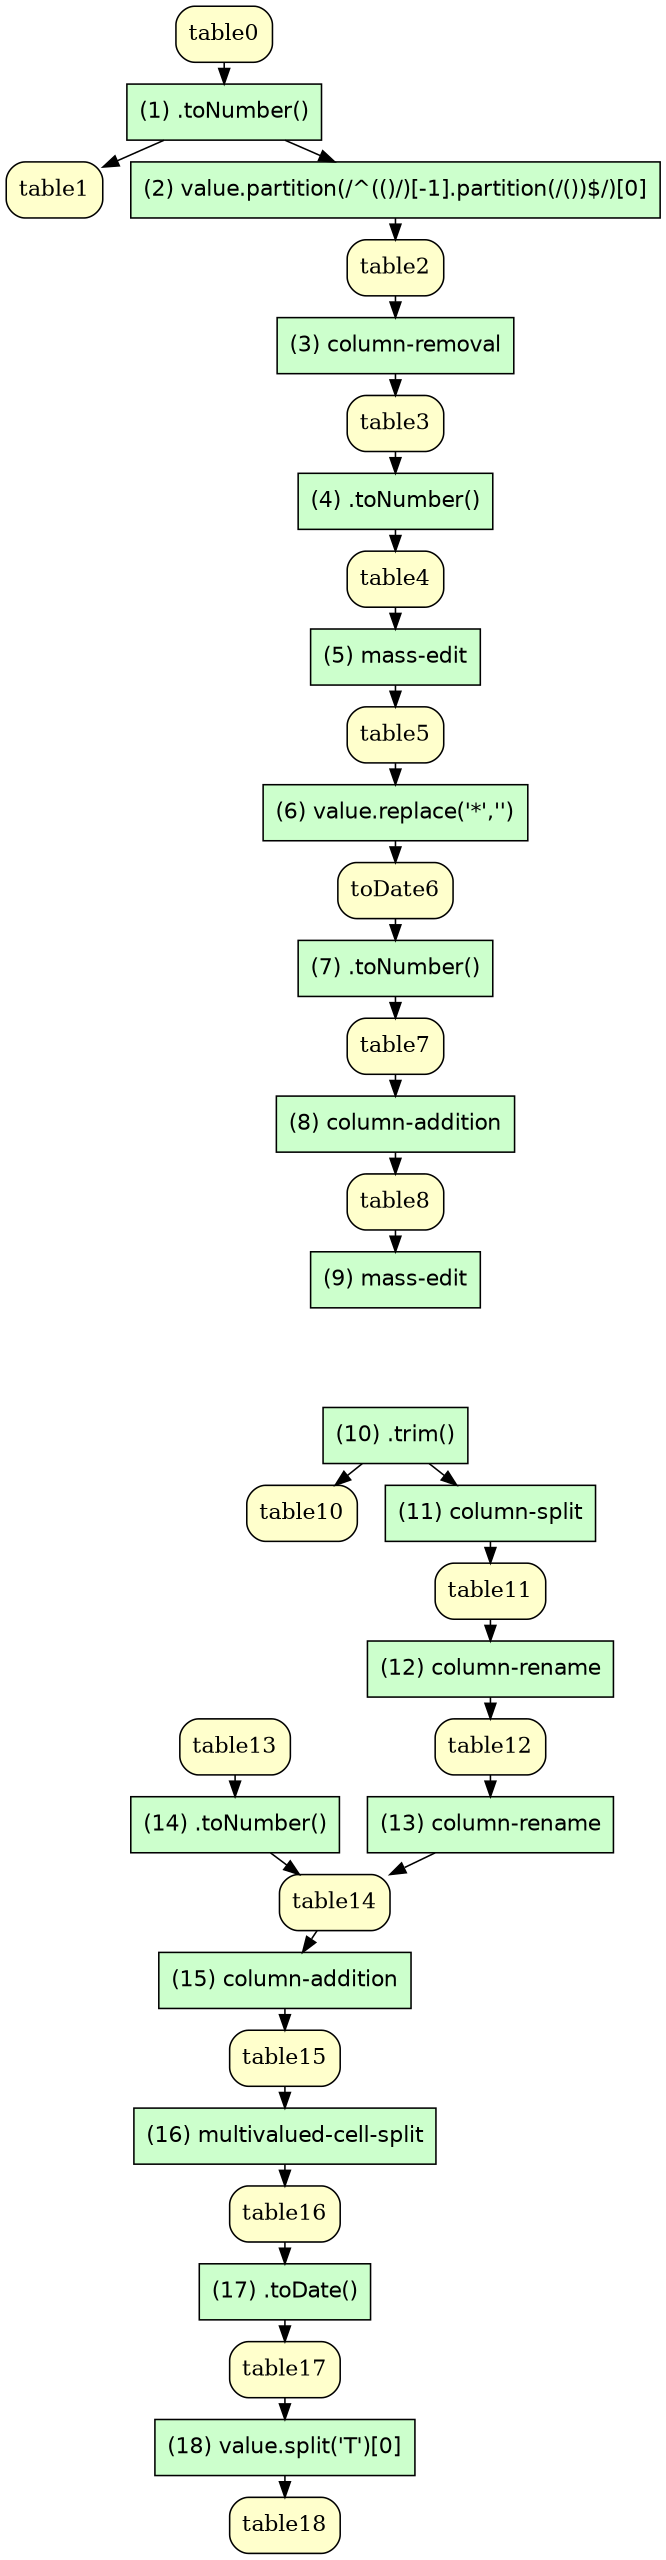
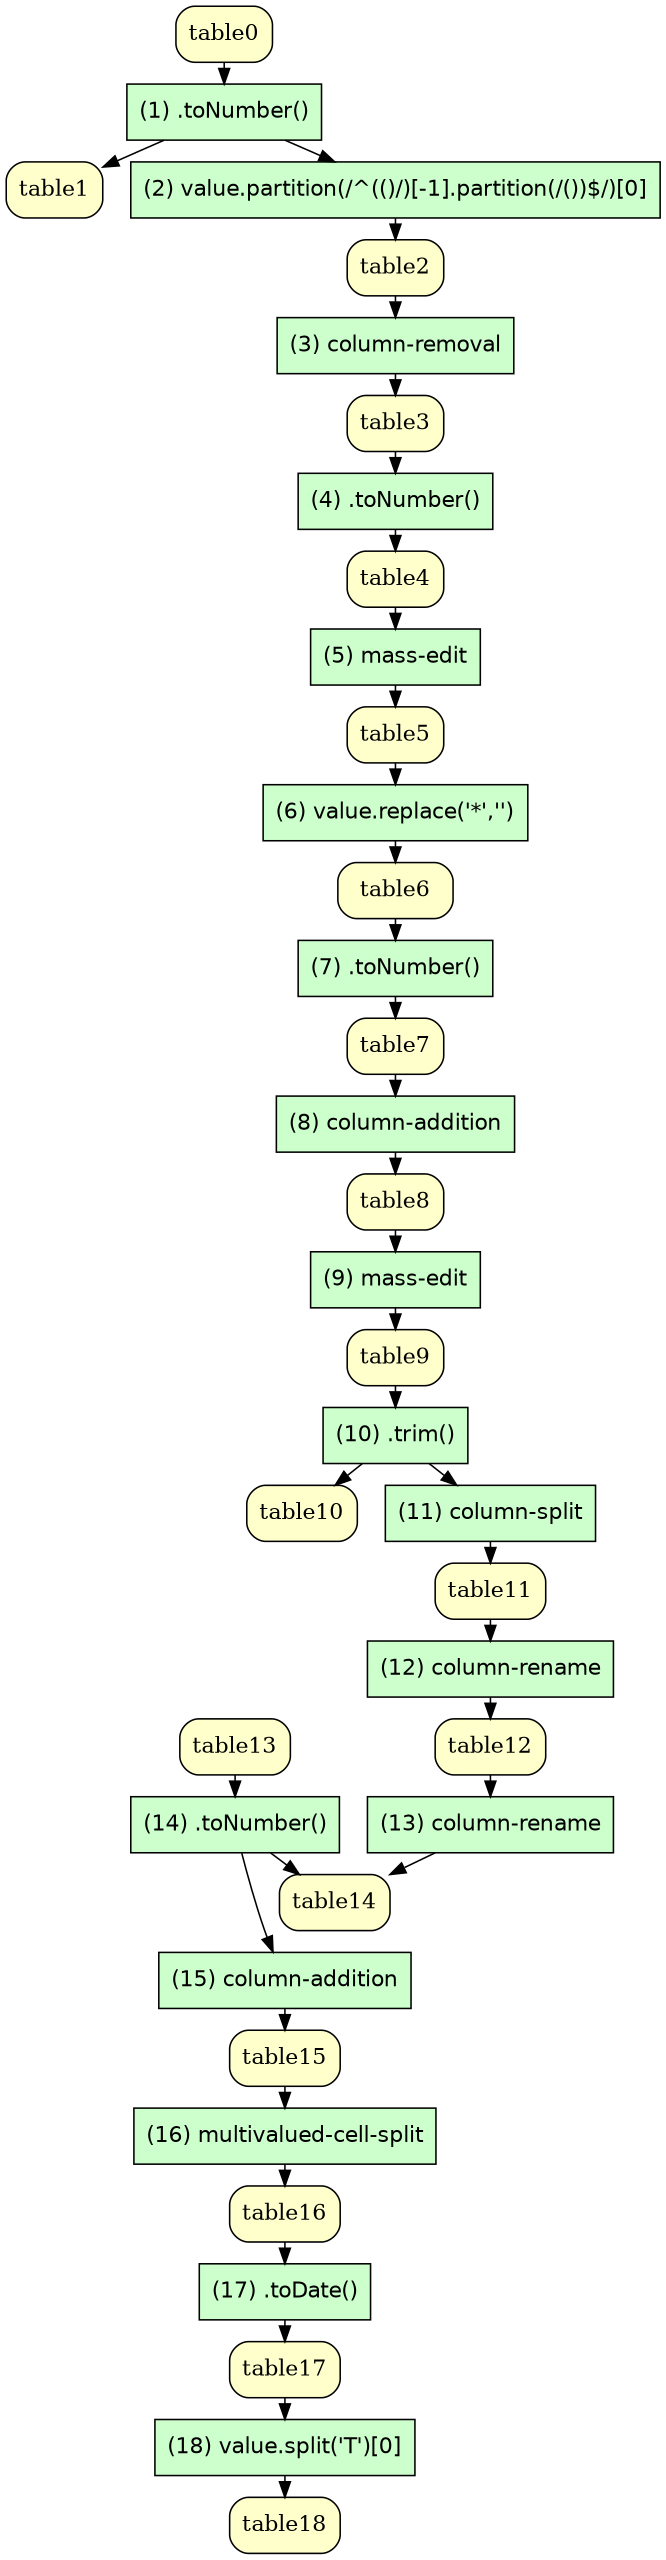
node "toDate6": label "toDate6" -> "table6"
node "table9": added
edge "table14" -> "(15) column-addition": now "(14) .toNumber()" -> "(15) column-addition"
